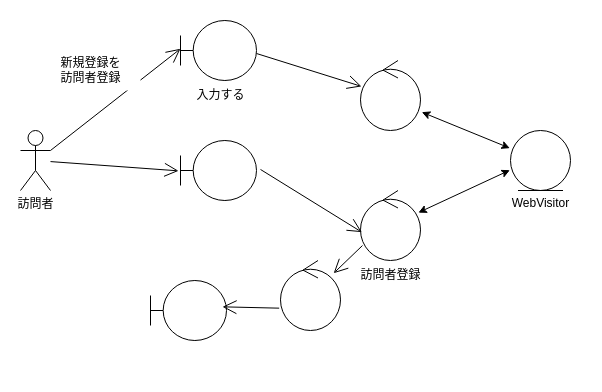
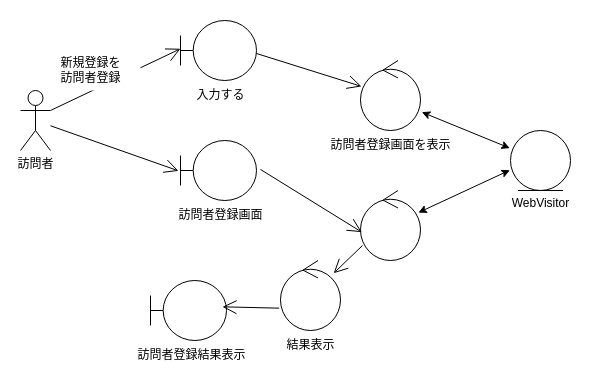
node "訪問者登録画面を表示": added
node "訪問者": moved (36, 161) -> (36, 121)
node "訪問者登録画面": added
node "訪問者登録": removed
node "結果表示": added
node "訪問者登録結果表示": added
